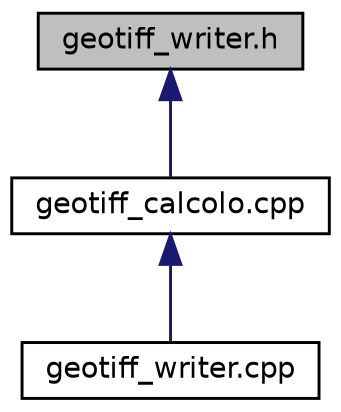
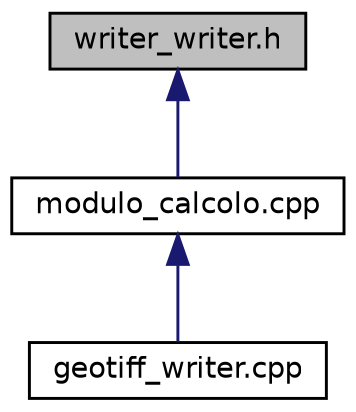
node "geotiff_writer.h": label "geotiff_writer.h" -> "writer_writer.h"
node "geotiff_calcolo.cpp": label "geotiff_calcolo.cpp" -> "modulo_calcolo.cpp"
